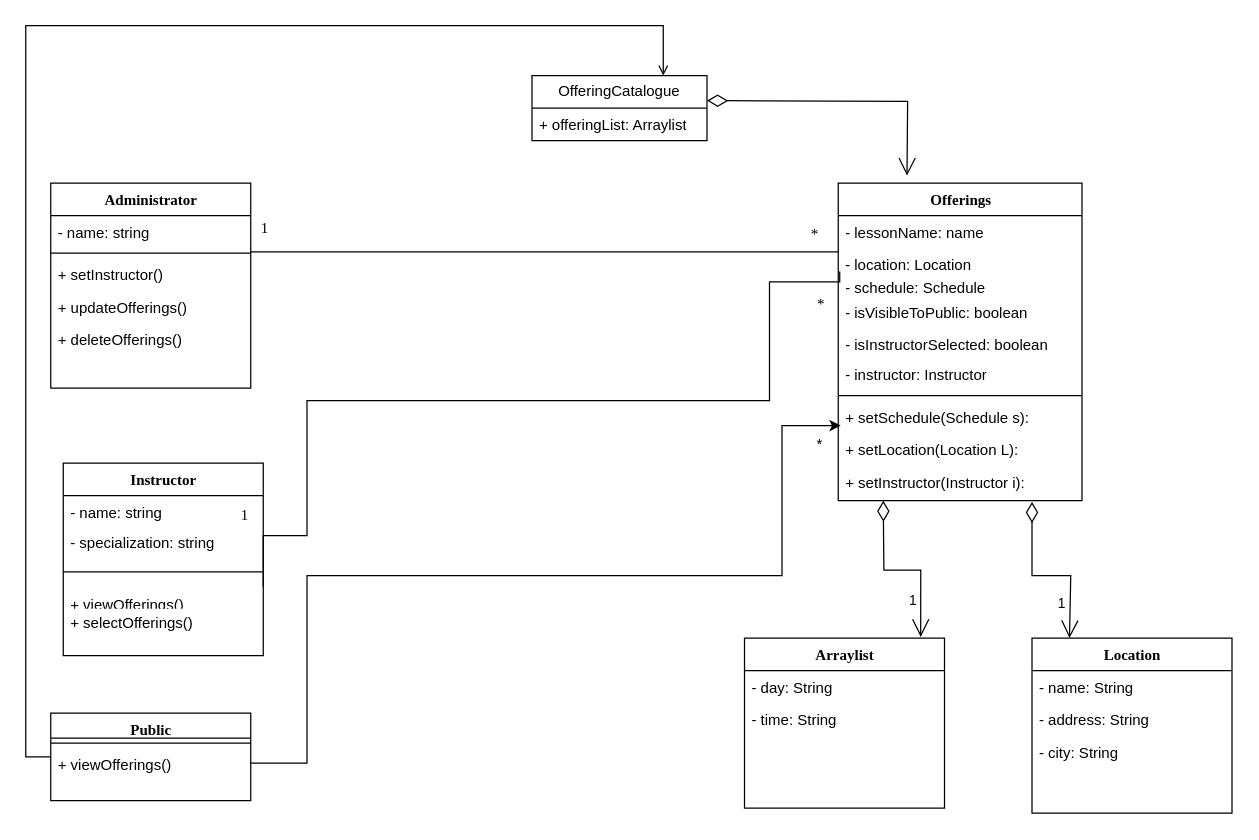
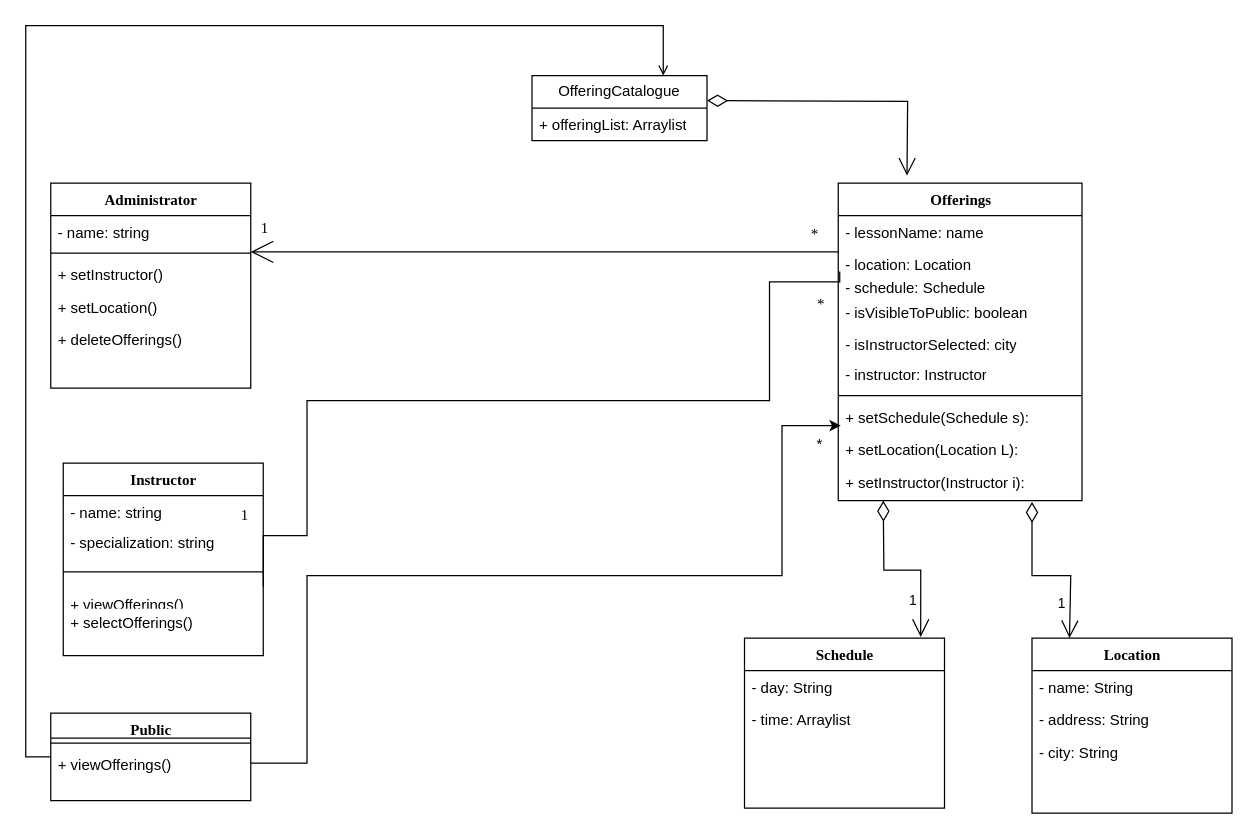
edge "Administrator" -- "Offerings": arrowhead none -> open
node "+ updateOfferings()": label "+ updateOfferings()" -> "+ setLocation()"
node "- isInstructorSelected: boolean": label "- isInstructorSelected: boolean" -> "- isInstructorSelected: city"
node "Arraylist": label "Arraylist" -> "Schedule"
node "- time: String": label "- time: String" -> "- time: Arraylist"
